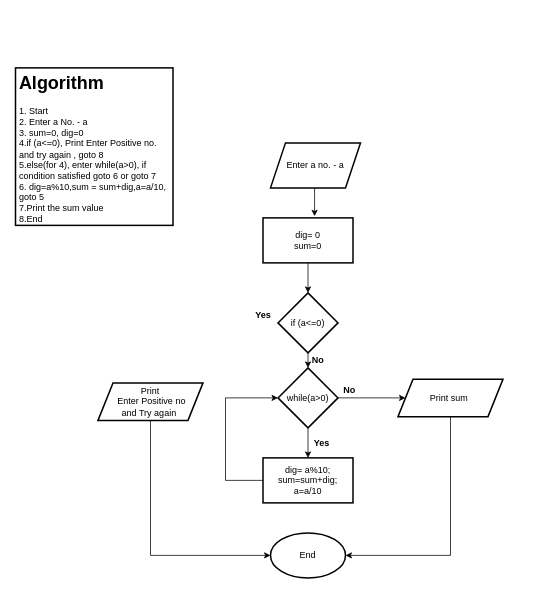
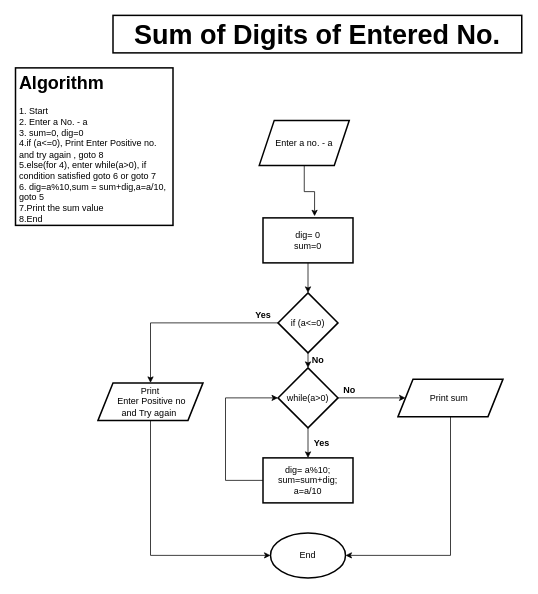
node "Sum of Digits of Entered No.": added
node "Enter a no. - a": moved (315, 165) -> (304, 143)
edge "if (a<=0)" -> "Print Enter Positive no and Try again": added
